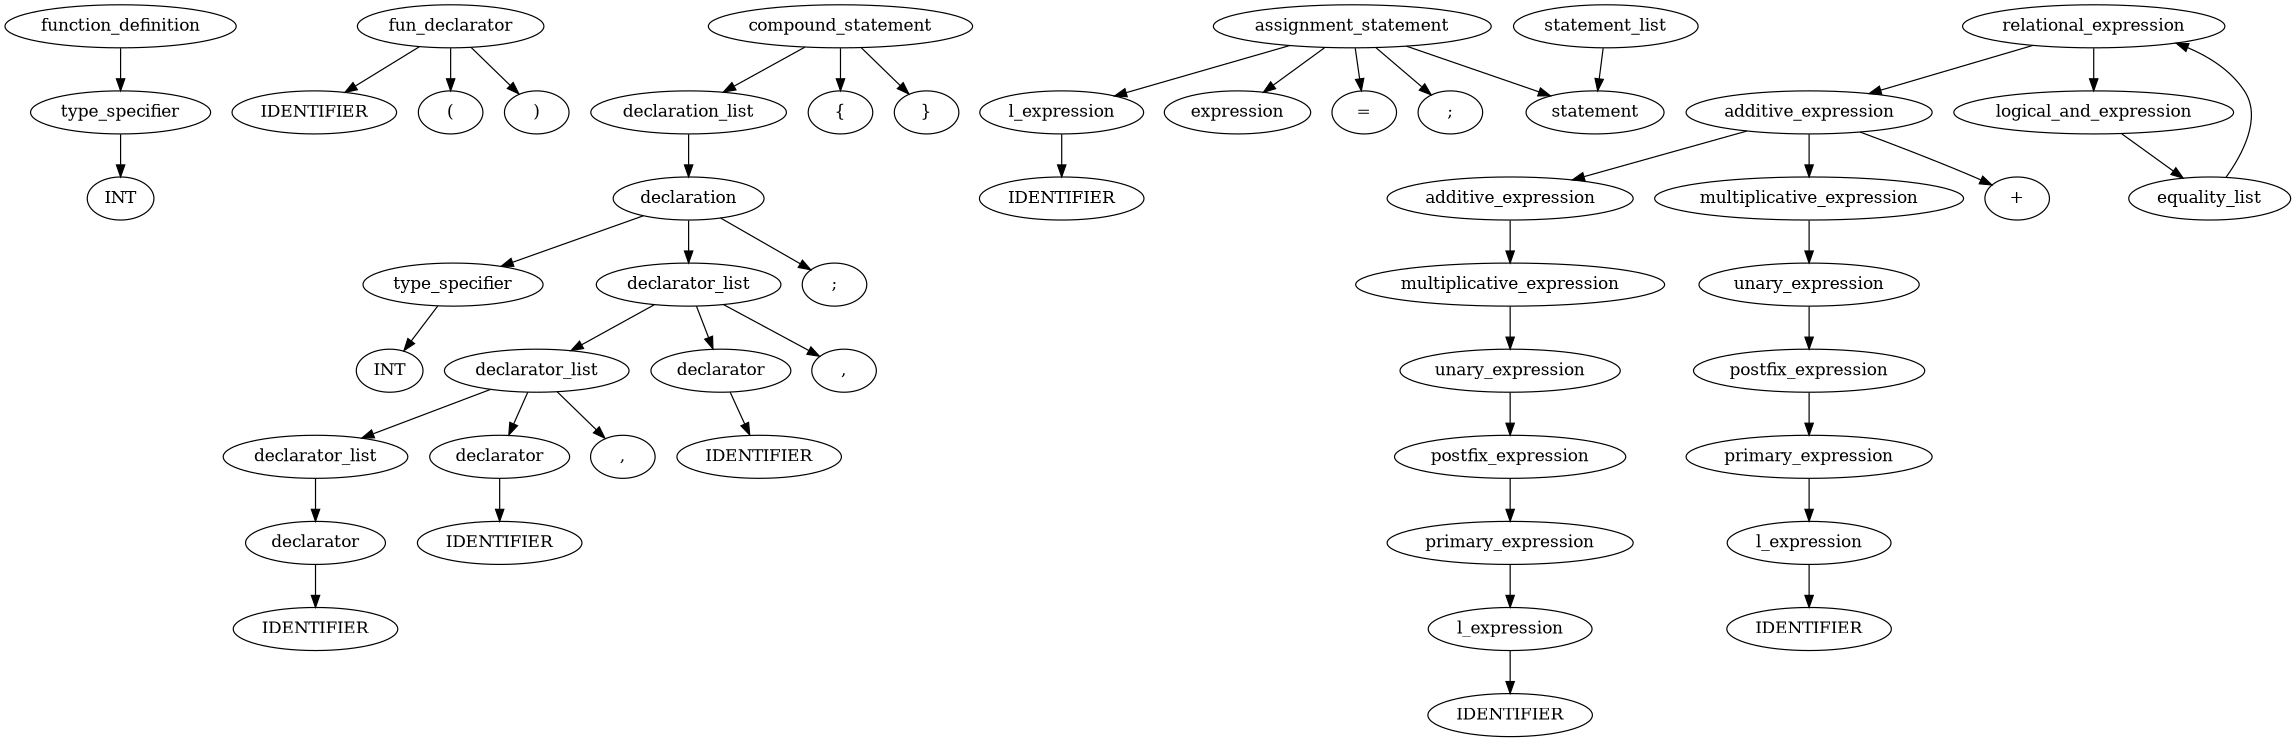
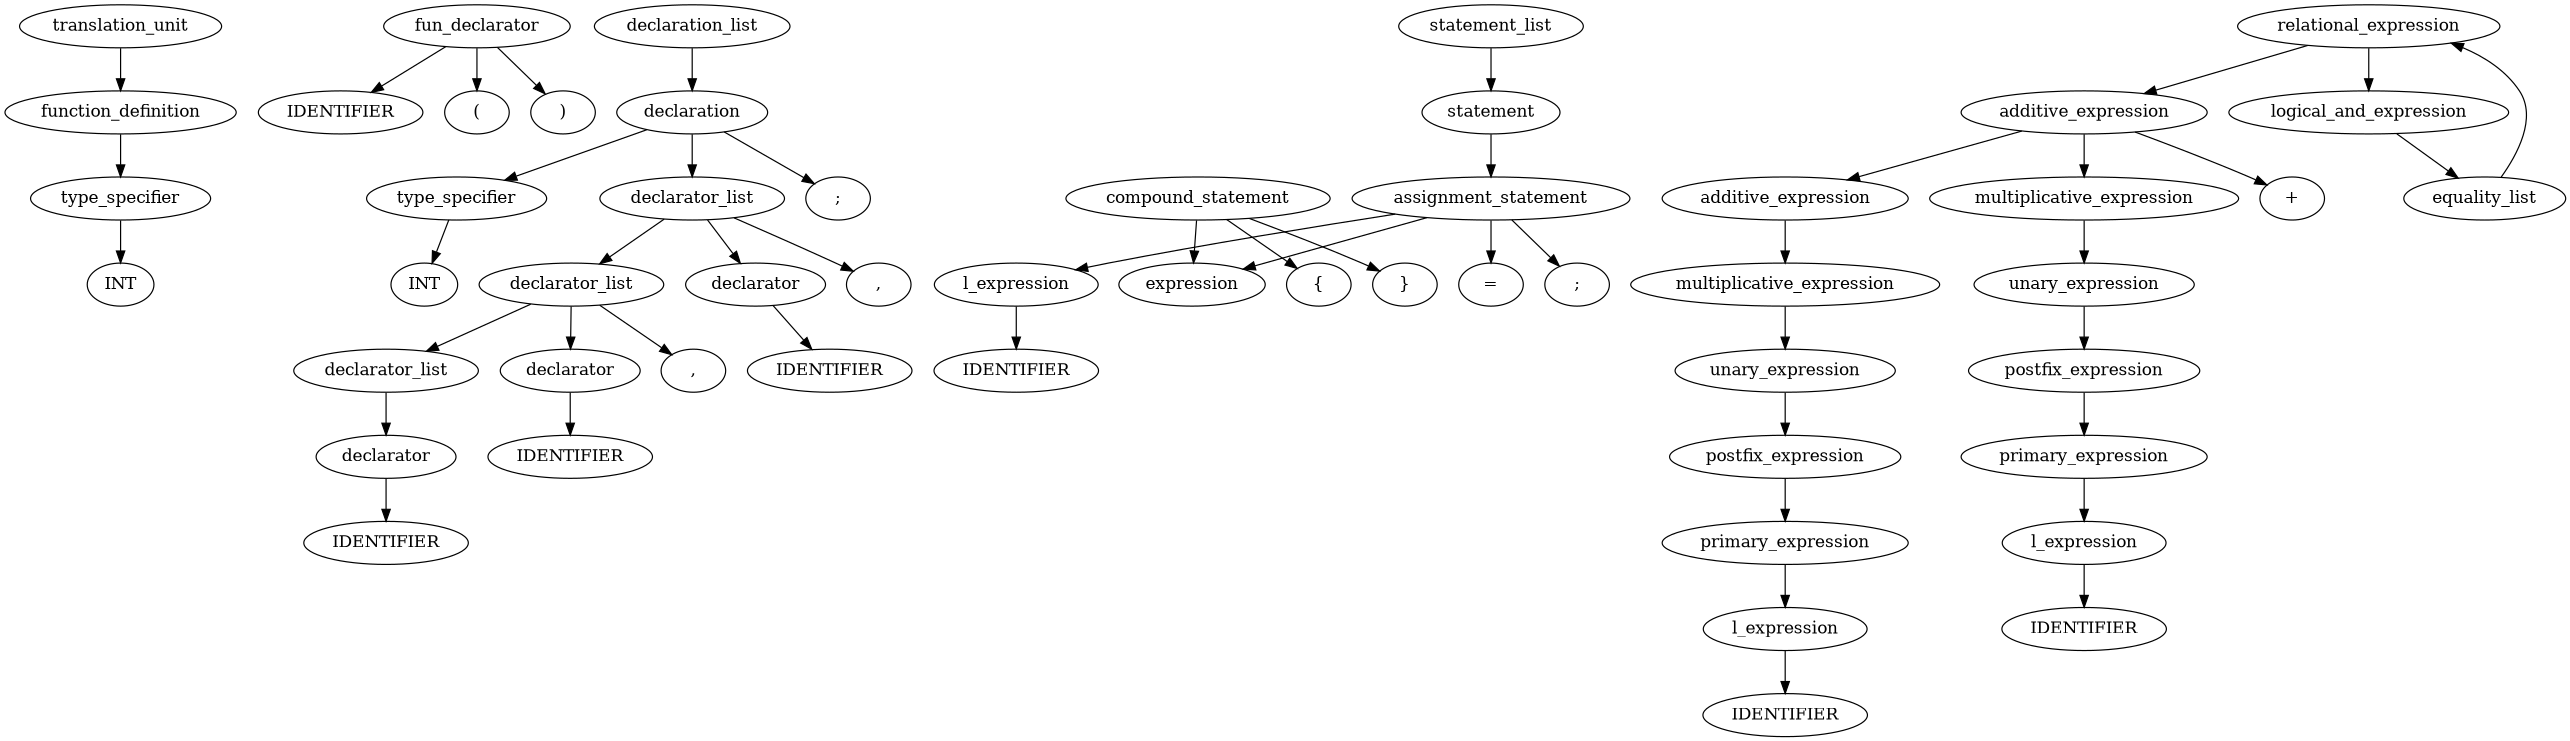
node "translation_unit": added
edge "compound_statement" -> "declaration_list": now "compound_statement" -> "expression"
edge "assignment_statement" -> "statement": reversed
